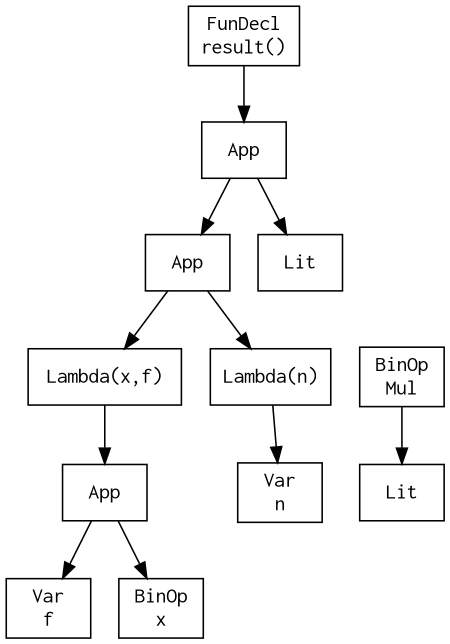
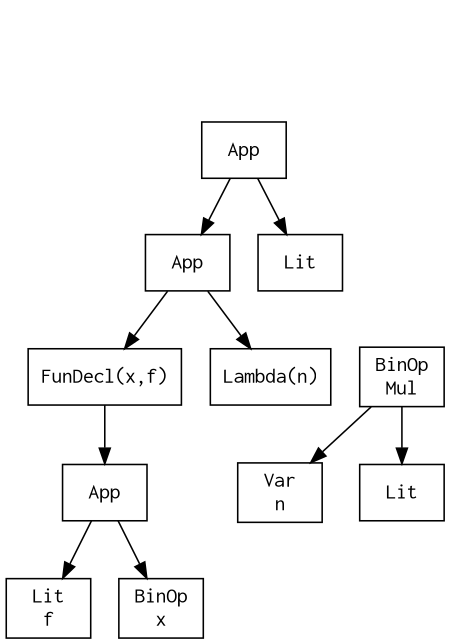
node "FunDecl result()": removed
node "Lambda(x,f)": label "Lambda(x,f)" -> "FunDecl(x,f)"
edge "Lambda(n)" -> "Var n": now "BinOp Mul" -> "Var n"
node "Var f": label "Var f" -> "Lit f"
